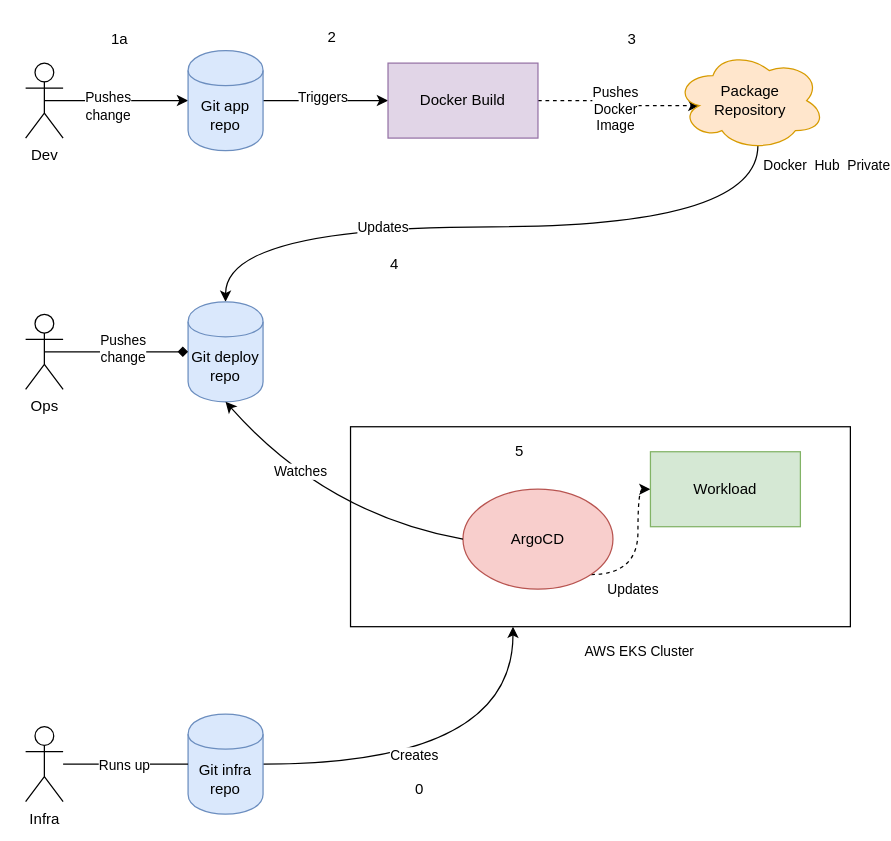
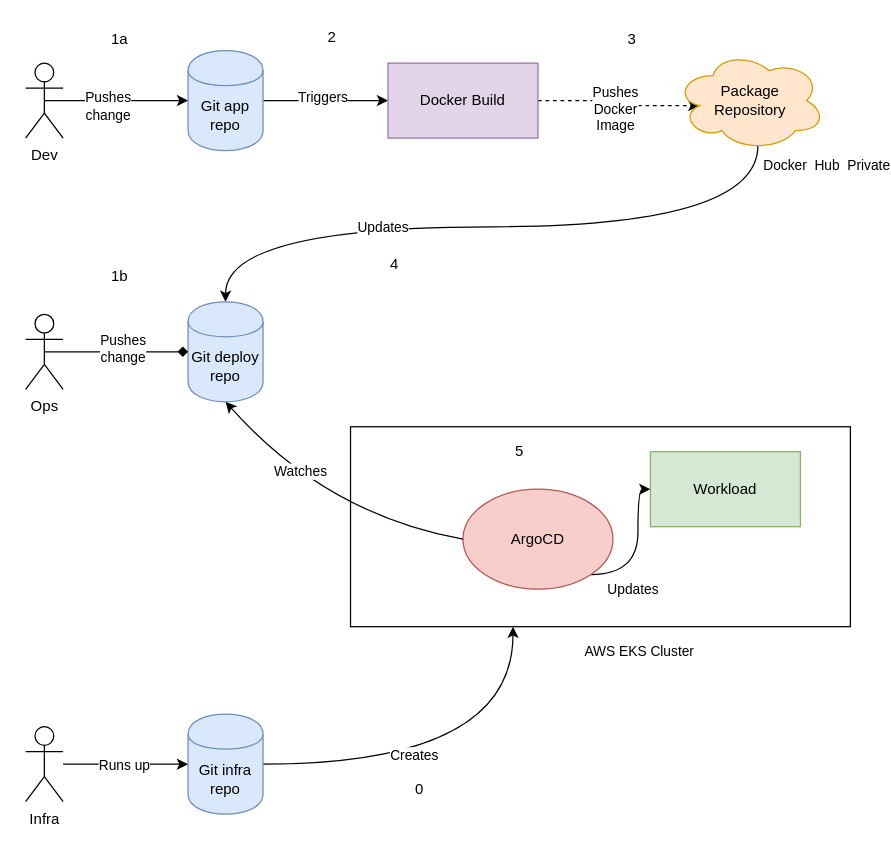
node "1b": added
edge "ArgoCD" -> "Workload": style dashed -> solid
edge "Infra" -- "Git infra repo": arrowhead none -> classic
